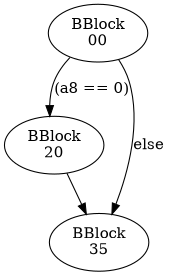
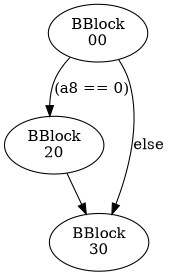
node "BBlock 35": label "BBlock 35" -> "BBlock 30"
